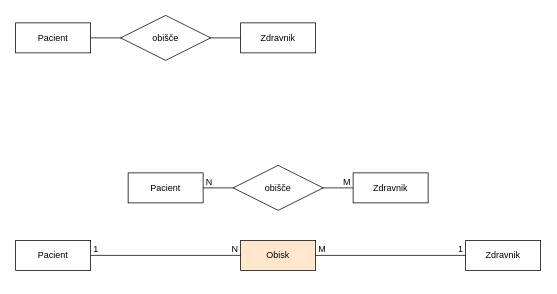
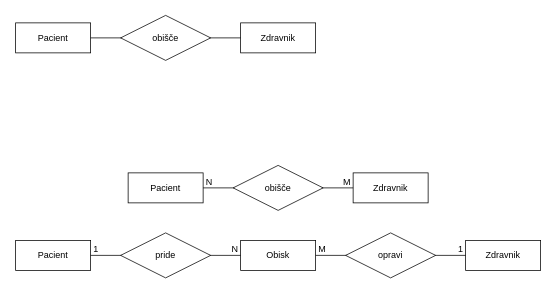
node "pride": added
node "Obisk": fillcolor #ffe6cc -> #ffffff
node "opravi": added
